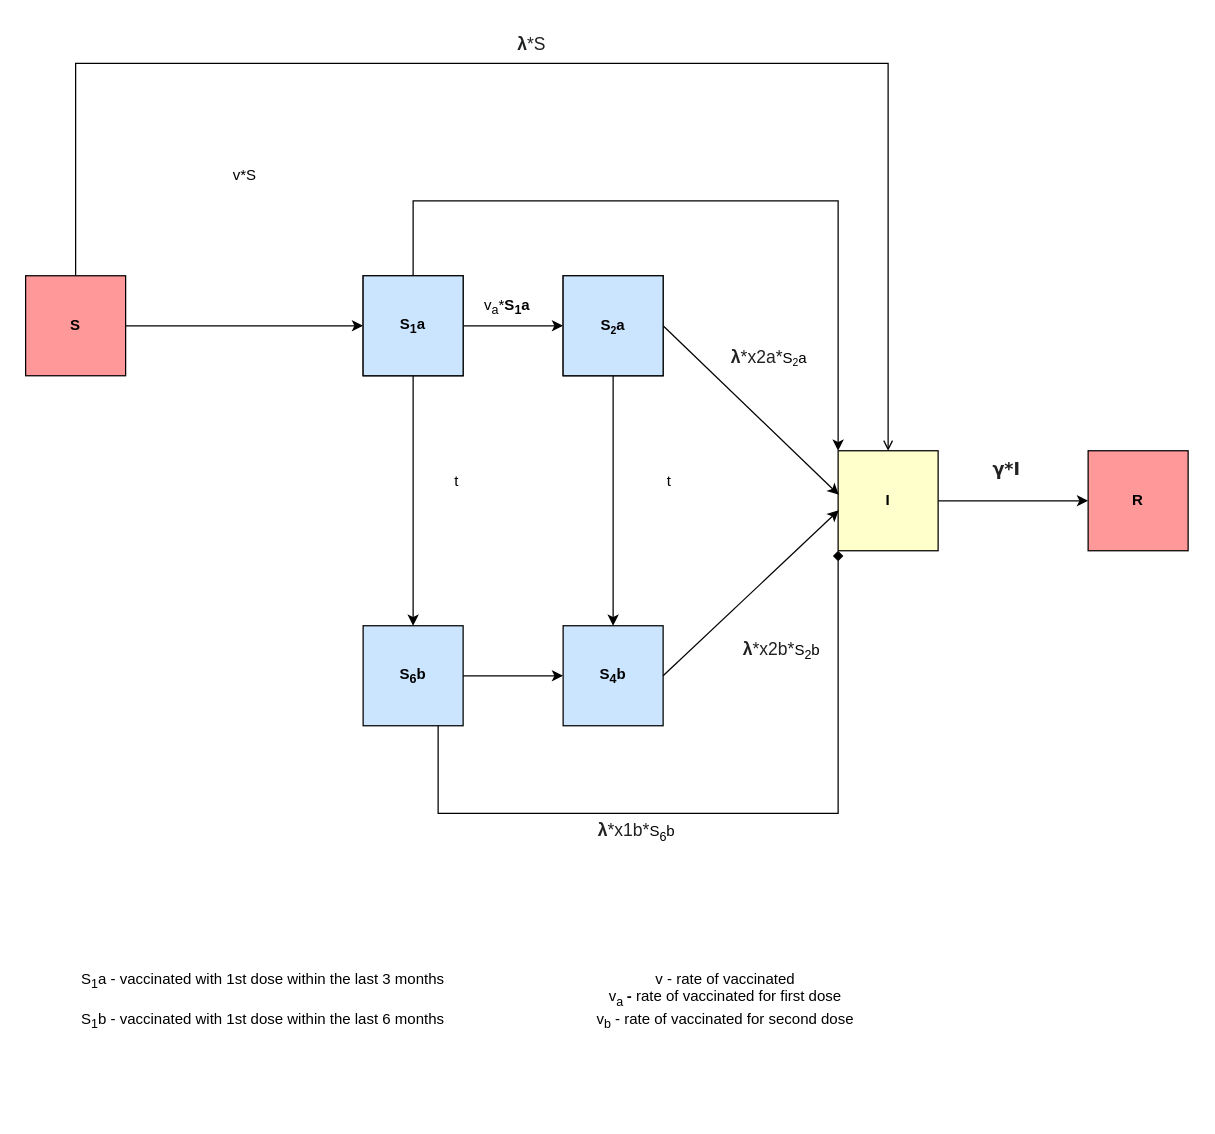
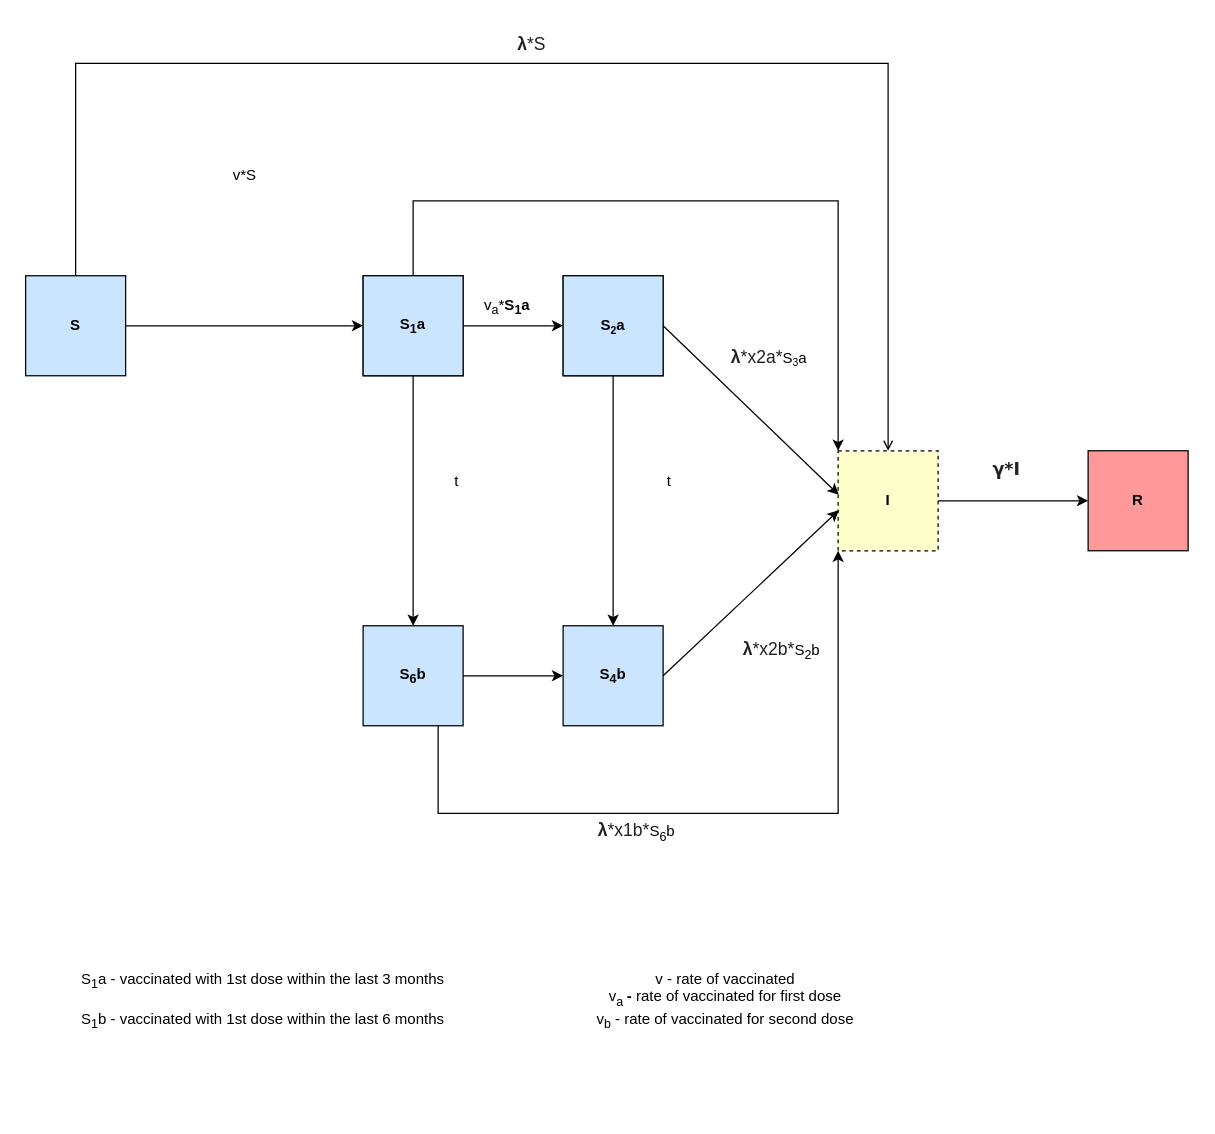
node "S": fillcolor #ff9999 -> #cce5ff
node "λ*x2a*S2a": label "λ*x2a*S2a" -> "λ*x2a*S3a"
node "I": style solid -> dashed
edge "S6b" -> "I": arrowhead diamond -> classic
